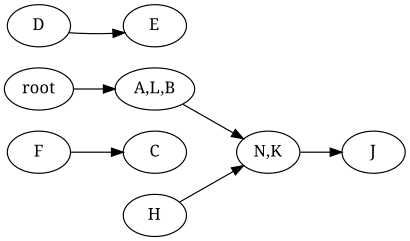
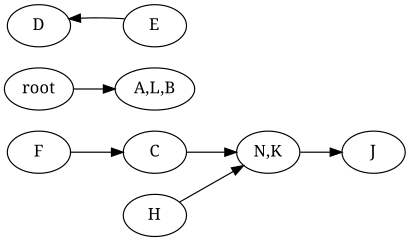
edge "D" -> "E": reversed
edge "A,L,B" -> "N,K": now "C" -> "N,K"
